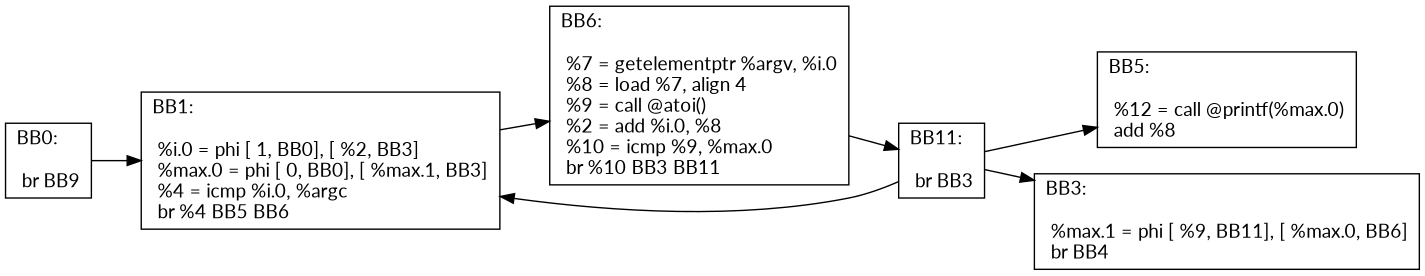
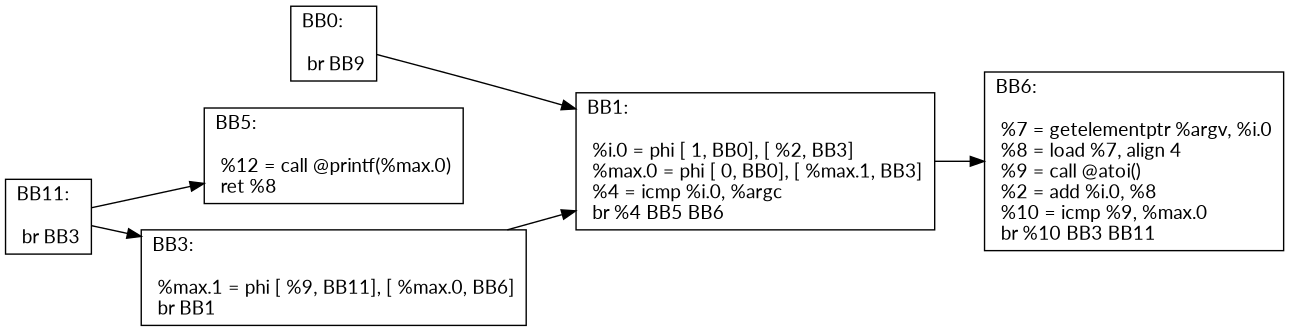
node "BB5:": text "add %8" -> "ret %8"
edge "BB6:" -> "BB11:": removed
edge "BB11:" -> "BB1:": now "BB3:" -> "BB1:"
node "BB3:": text "br BB4" -> "br BB1"
